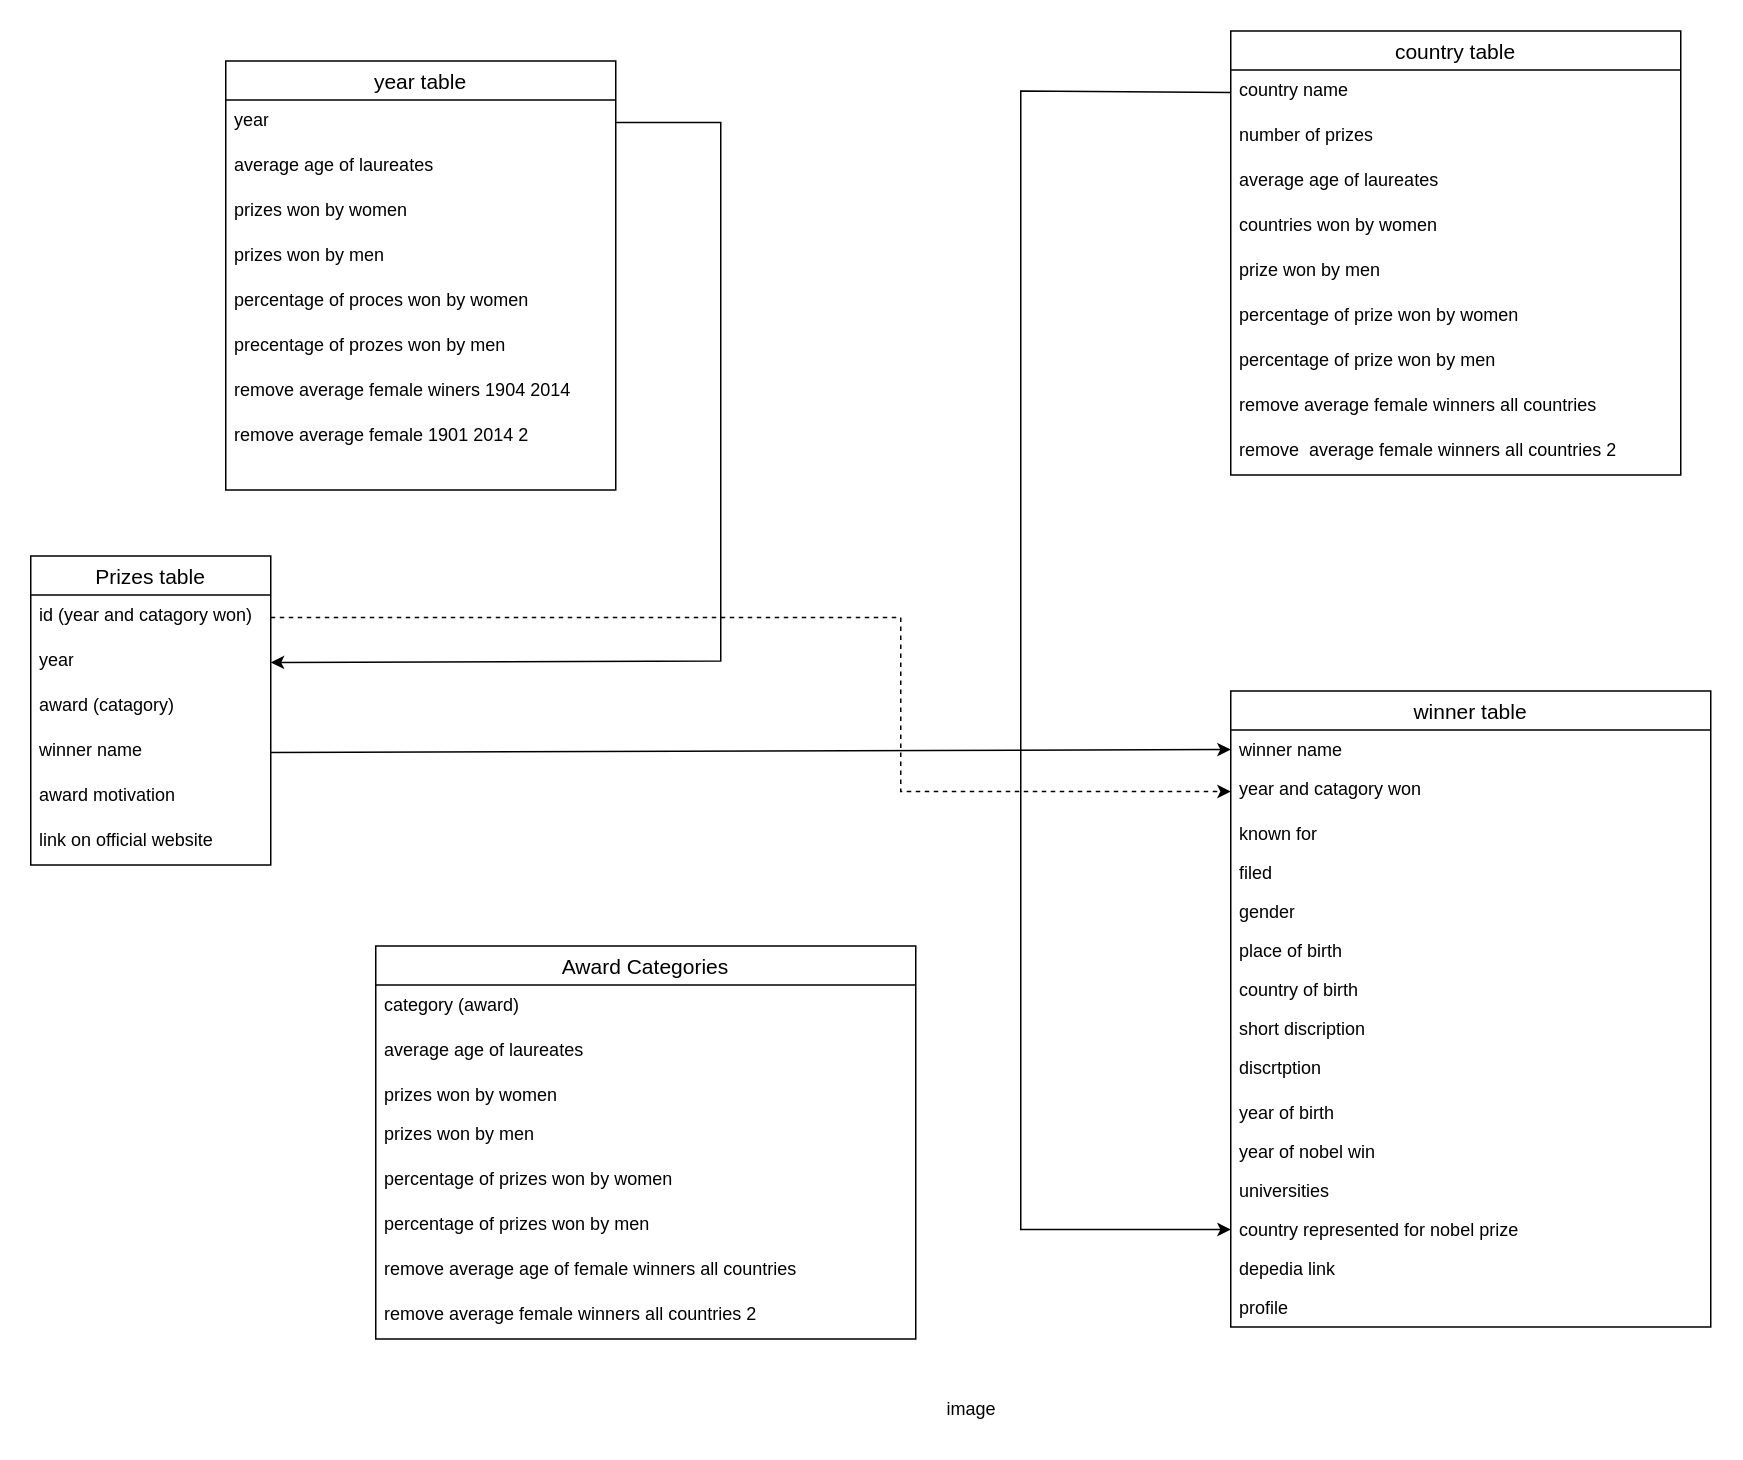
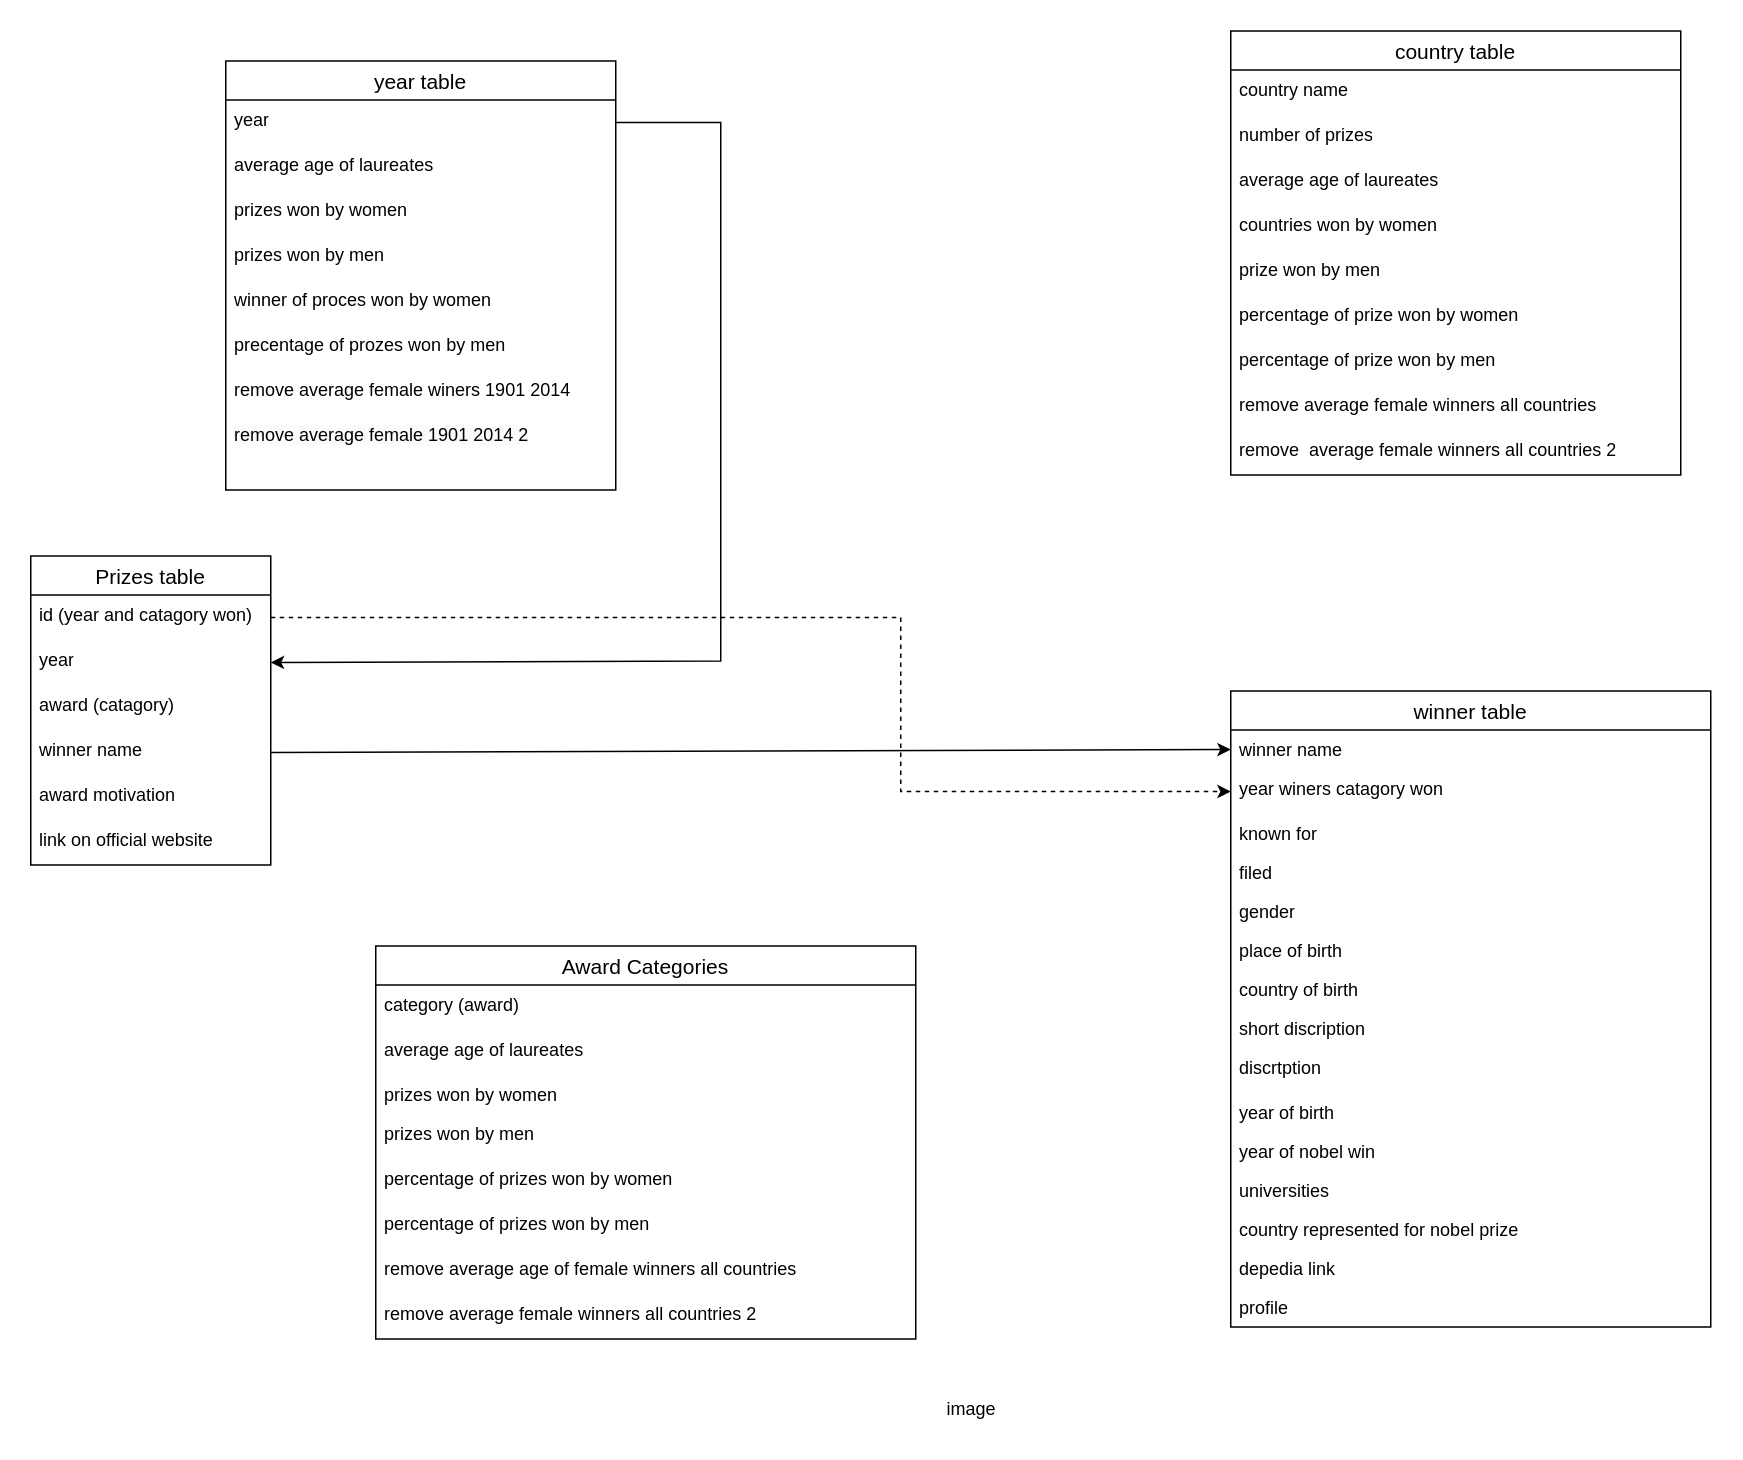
node "percentage of proces won by women": label "percentage of proces won by women" -> "winner of proces won by women"
node "remove average female winers 1904 2014": label "remove average female winers 1904 2014" -> "remove average female winers 1901 2014"
edge "country name" -> "country represented for nobel prize": removed
node "year and catagory won": label "year and catagory won" -> "year winers catagory won"
